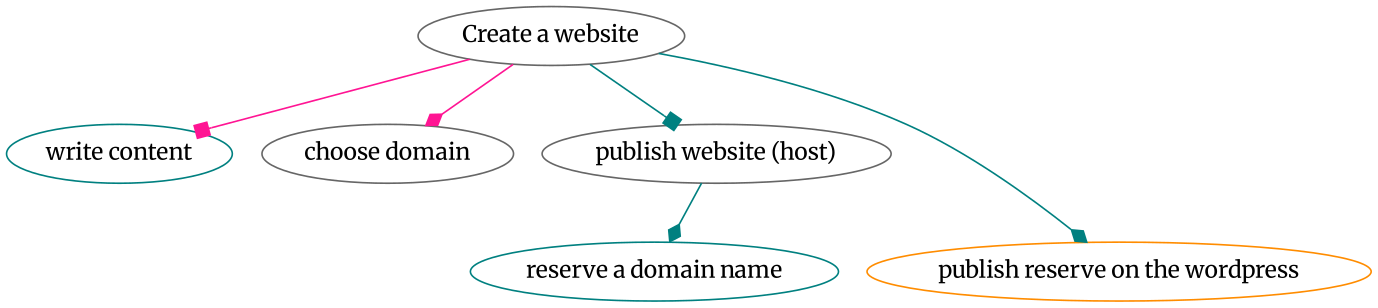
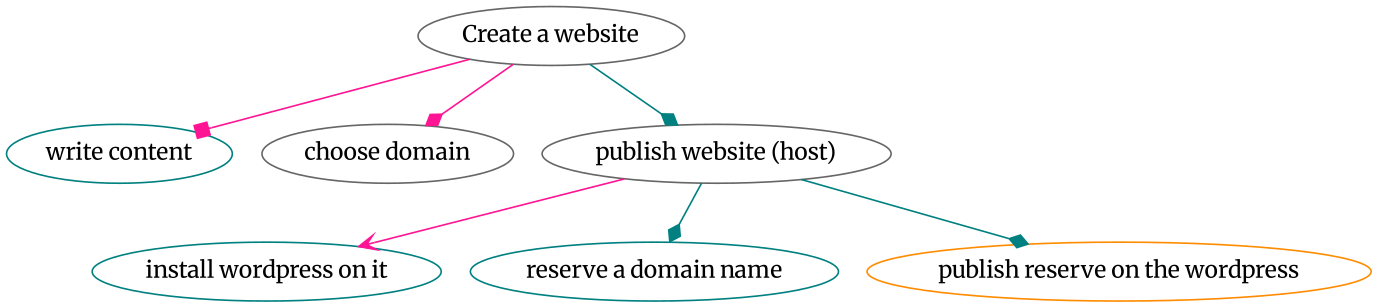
edge "Create a website" -> "publish website (host)": arrowhead box -> diamond
edge "Create a website" -> "publish reserve on the wordpress": now "publish website (host)" -> "publish reserve on the wordpress"
node "install wordpress on it": added
